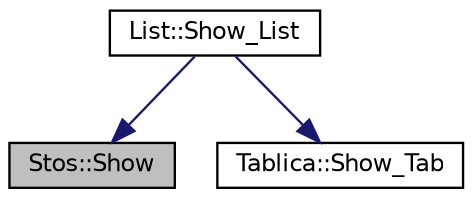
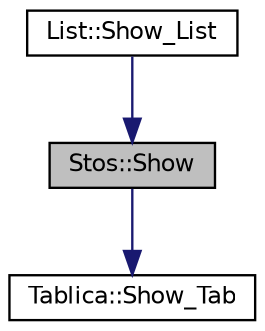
edge "List::Show_List" -> "Tablica::Show_Tab": now "Stos::Show" -> "Tablica::Show_Tab"
